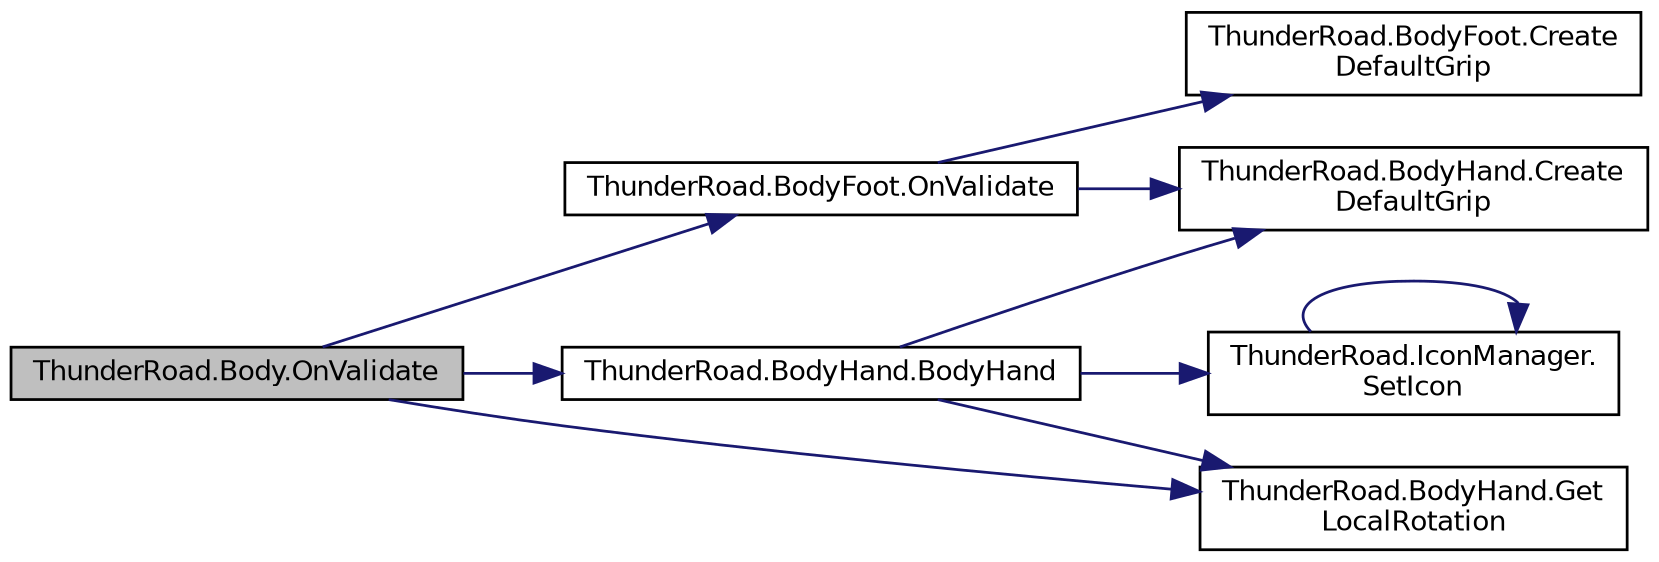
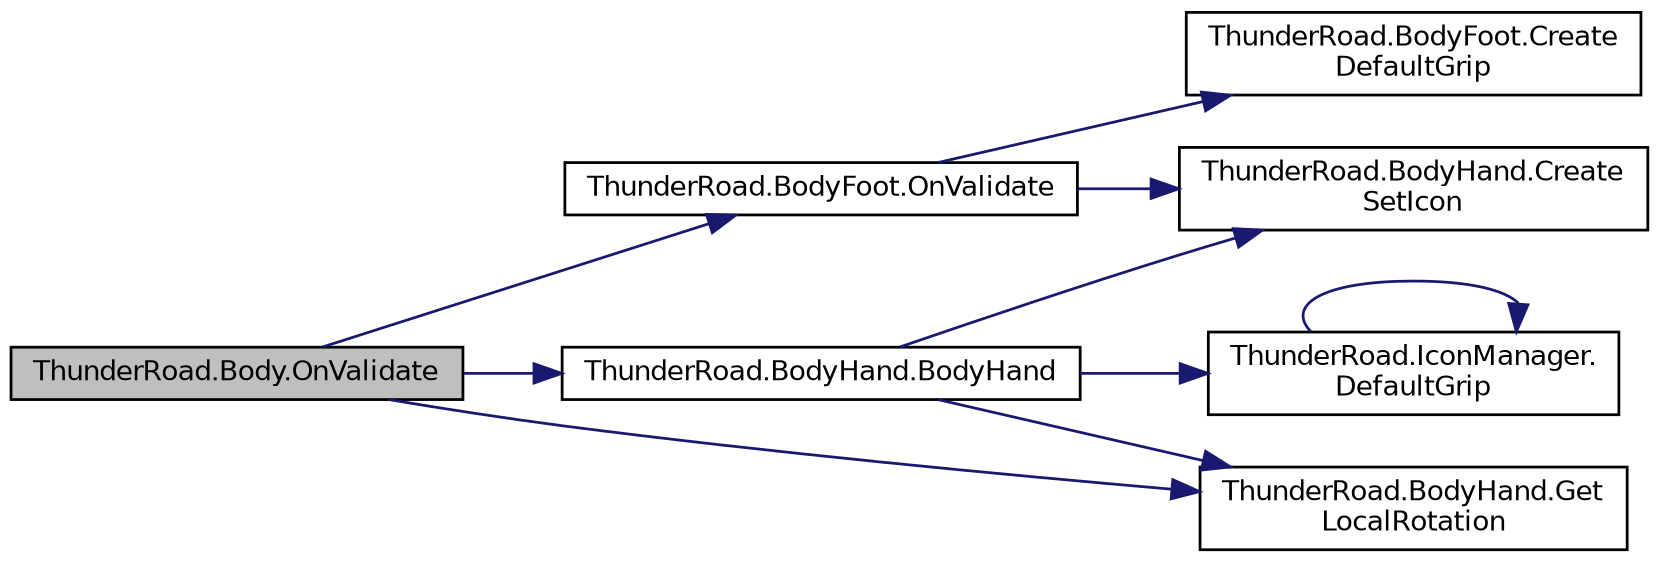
node "ThunderRoad.BodyHand.Create DefaultGrip": label "ThunderRoad.BodyHand.Create DefaultGrip" -> "ThunderRoad.BodyHand.Create SetIcon"
node "ThunderRoad.IconManager. SetIcon": label "ThunderRoad.IconManager. SetIcon" -> "ThunderRoad.IconManager. DefaultGrip"
